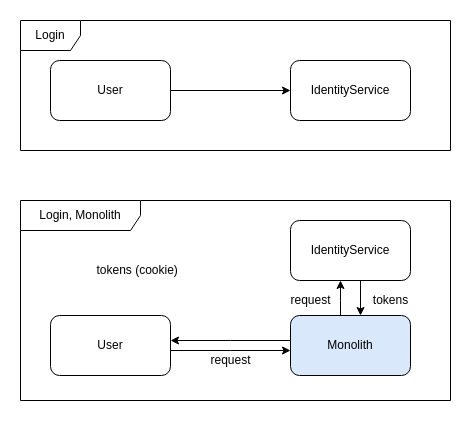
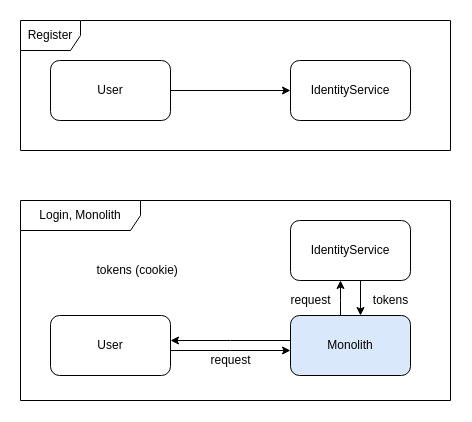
node "Login": label "Login" -> "Register"
